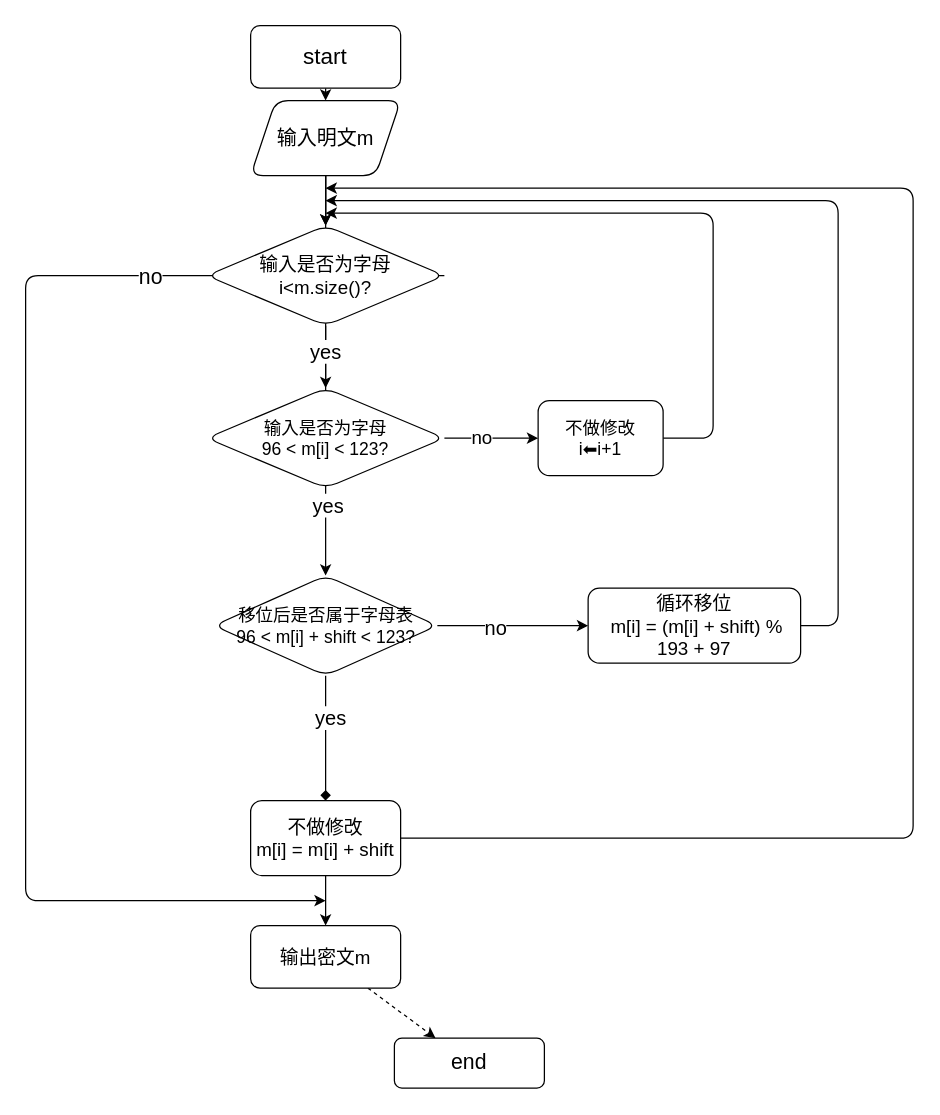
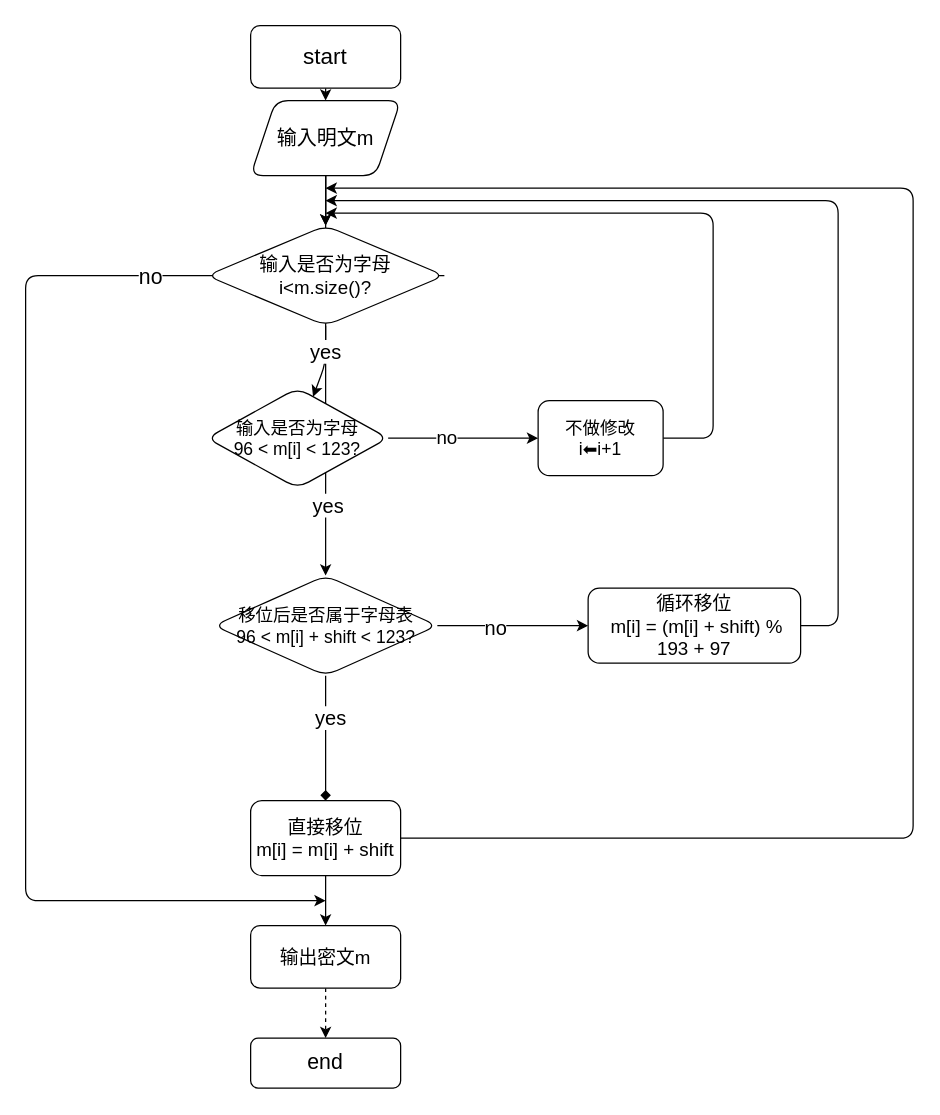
node "输入是否为字母 96 < m[i] < 123?": size 238x100 -> 181x100
node "不做修改 m[i] = m[i] + shift": label "不做修改 m[i] = m[i] + shift" -> "直接移位 m[i] = m[i] + shift"
node "end": moved (469, 1063) -> (326, 1063)
